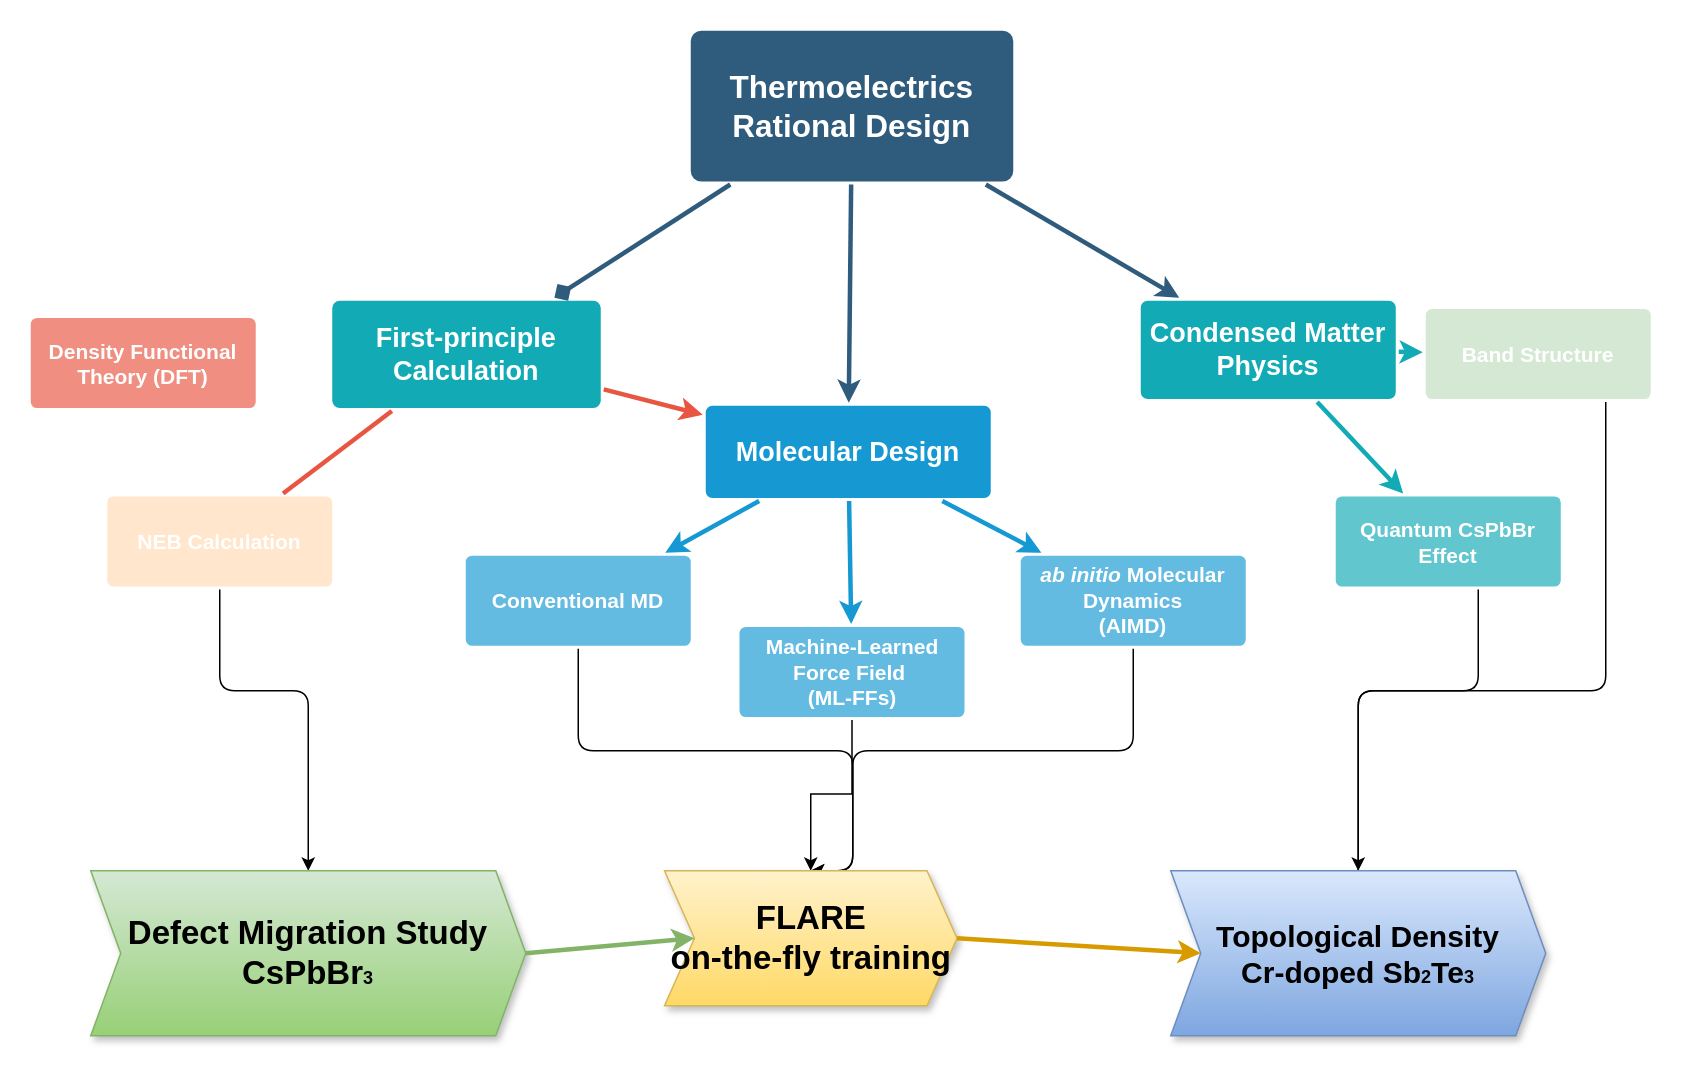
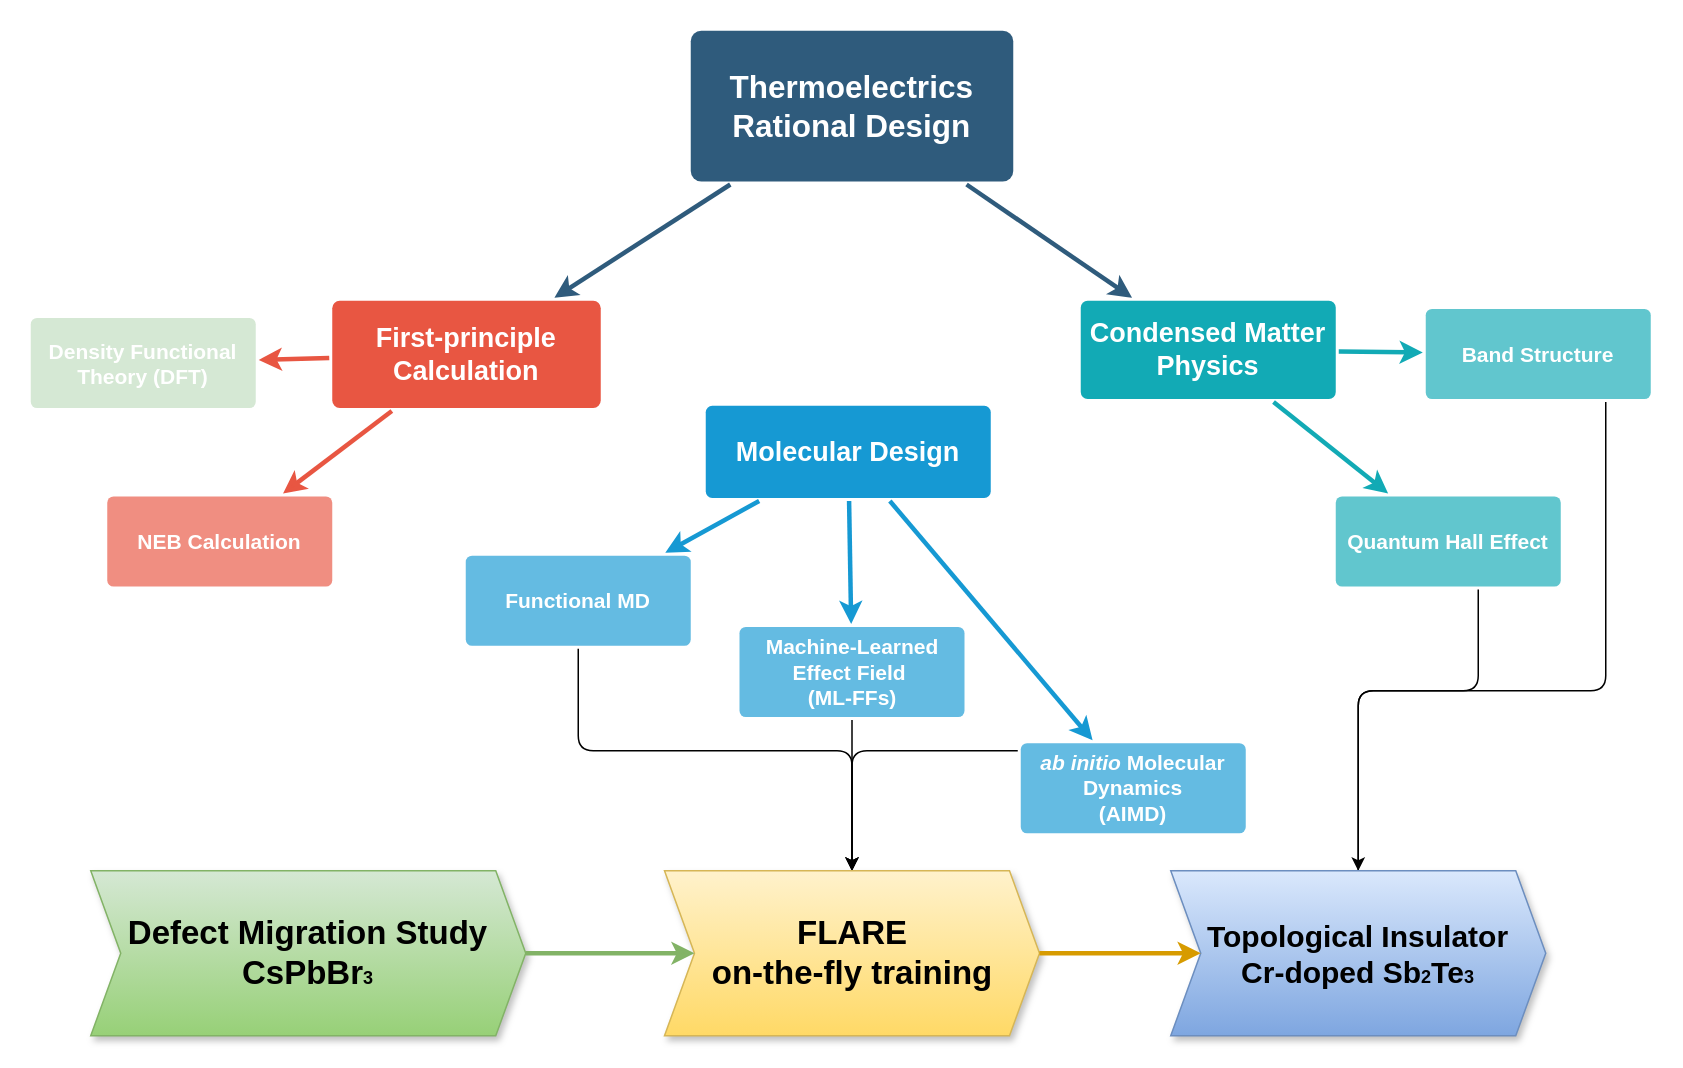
edge "Thermoelectrics Rational Design" -> "Molecular Design": removed
edge "Thermoelectrics Rational Design" -> "First-principle Calculation": arrowhead diamond -> classic
node "Condensed Matter Physics": moved (1268, 350) -> (1208, 350)
node "First-principle Calculation": fillcolor #12aab5 -> #e85642
node "Band Structure": fillcolor #d5e8d4 -> #61c6ce
node "Density Functional Theory (DFT)": fillcolor #f08e81 -> #d5e8d4
edge "First-principle Calculation" -> "Molecular Design": now "First-principle Calculation" -> "Density Functional Theory (DFT)"
edge "First-principle Calculation" -- "NEB Calculation": arrowhead none -> classic
node "NEB Calculation": fillcolor #ffe6cc -> #f08e81
node "Quantum CsPbBr Effect": label "Quantum CsPbBr Effect" -> "Quantum Hall Effect"
node "Conventional MD": label "Conventional MD" -> "Functional MD"
node "ab initio Molecular Dynamics (AIMD)": moved (1133, 601) -> (1133, 788)
node "Machine-Learned Force Field (ML-FFs)": label "Machine-Learned Force Field (ML-FFs)" -> "Machine-Learned Effect Field (ML-FFs)"
edge "NEB Calculation" -> "Defect Migration Study CsPbBr3": removed
node "FLARE on-the-fly training": size 293x135 -> 375x165
node "Topological Density Cr-doped Sb2Te3": label "Topological Density Cr-doped Sb2Te3" -> "Topological Insulator Cr-doped Sb2Te3"
